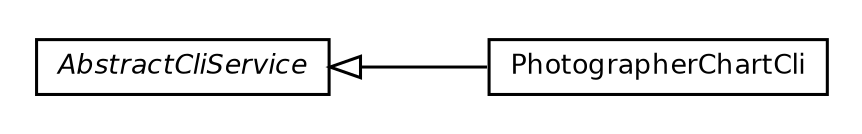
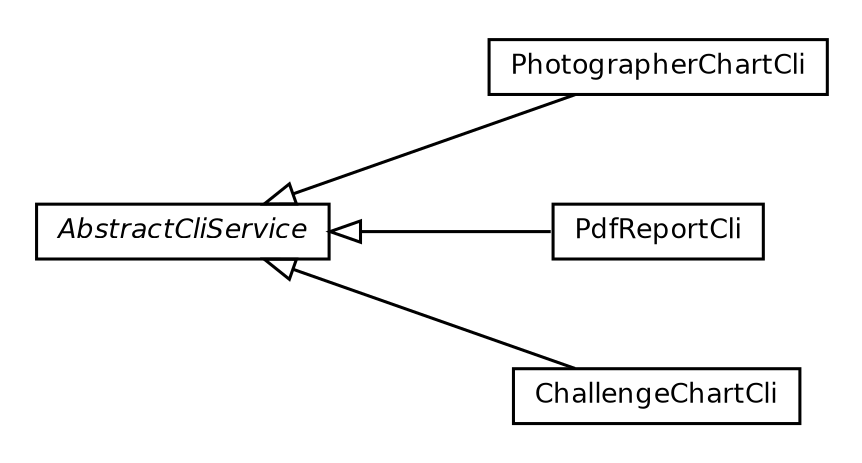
node "PdfReportCli": added
node "ChallengeChartCli": added
